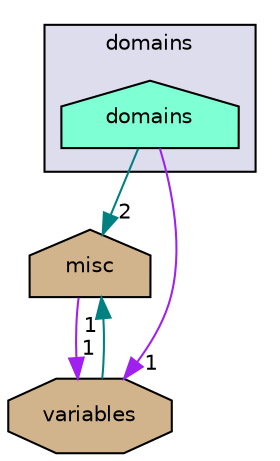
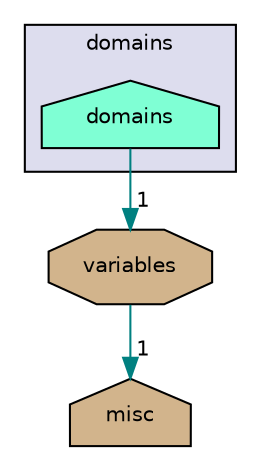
edge "domains" -> "misc": removed
edge "domains" -> "variables": color purple -> teal
edge "misc" -> "variables": removed
